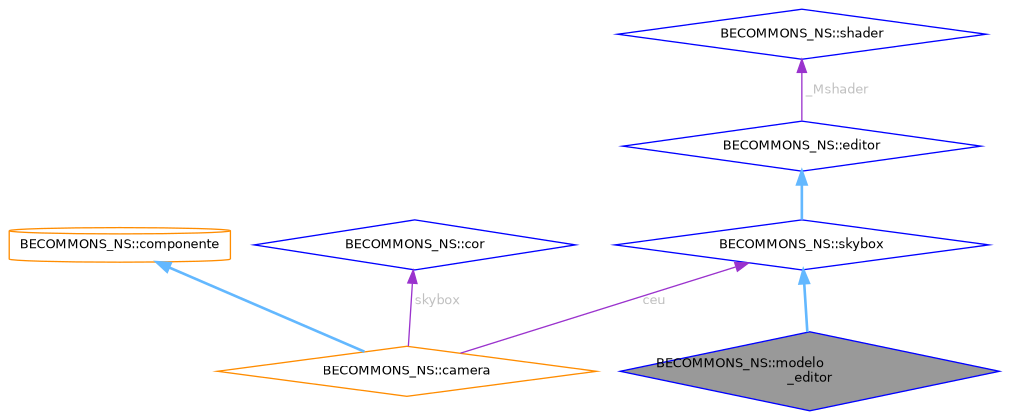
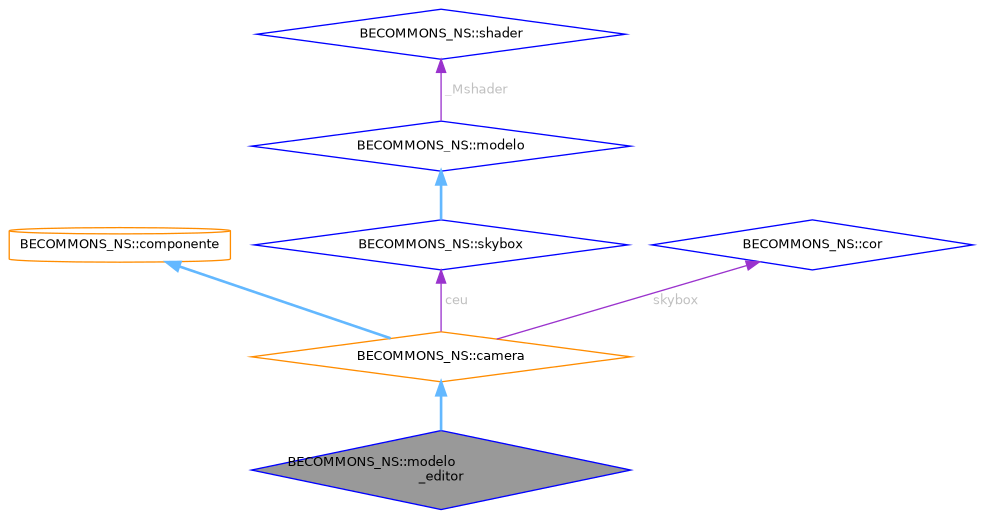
node "BECOMMONS_NS::editor": label "BECOMMONS_NS::editor" -> "BECOMMONS_NS::modelo"
edge "BECOMMONS_NS::modelo _editor" -> "BECOMMONS_NS::skybox": now "BECOMMONS_NS::modelo _editor" -> "BECOMMONS_NS::camera"
